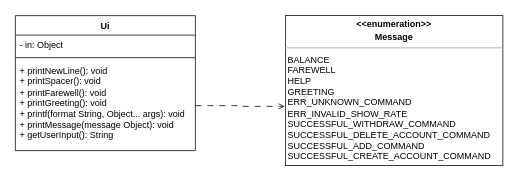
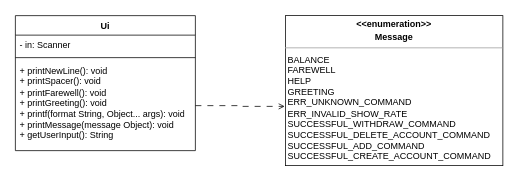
node "- in: Object": label "- in: Object" -> "- in: Scanner"
